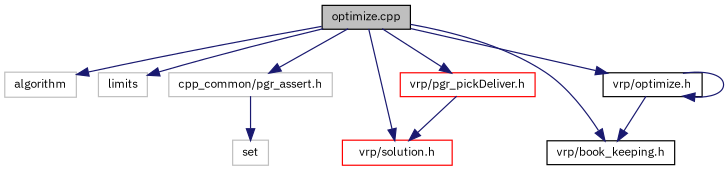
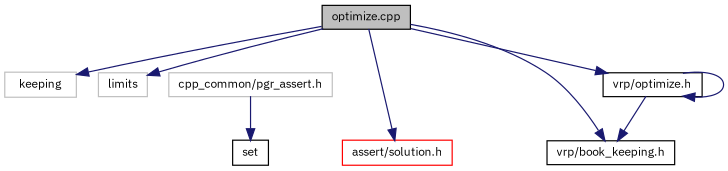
edge "optimize.cpp" -> "cpp_common/pgr_assert.h": removed
node "algorithm": label "algorithm" -> "keeping"
node "vrp/pgr_pickDeliver.h": removed
node "set": color grey75 -> black
node "vrp/solution.h": label "vrp/solution.h" -> "assert/solution.h"
